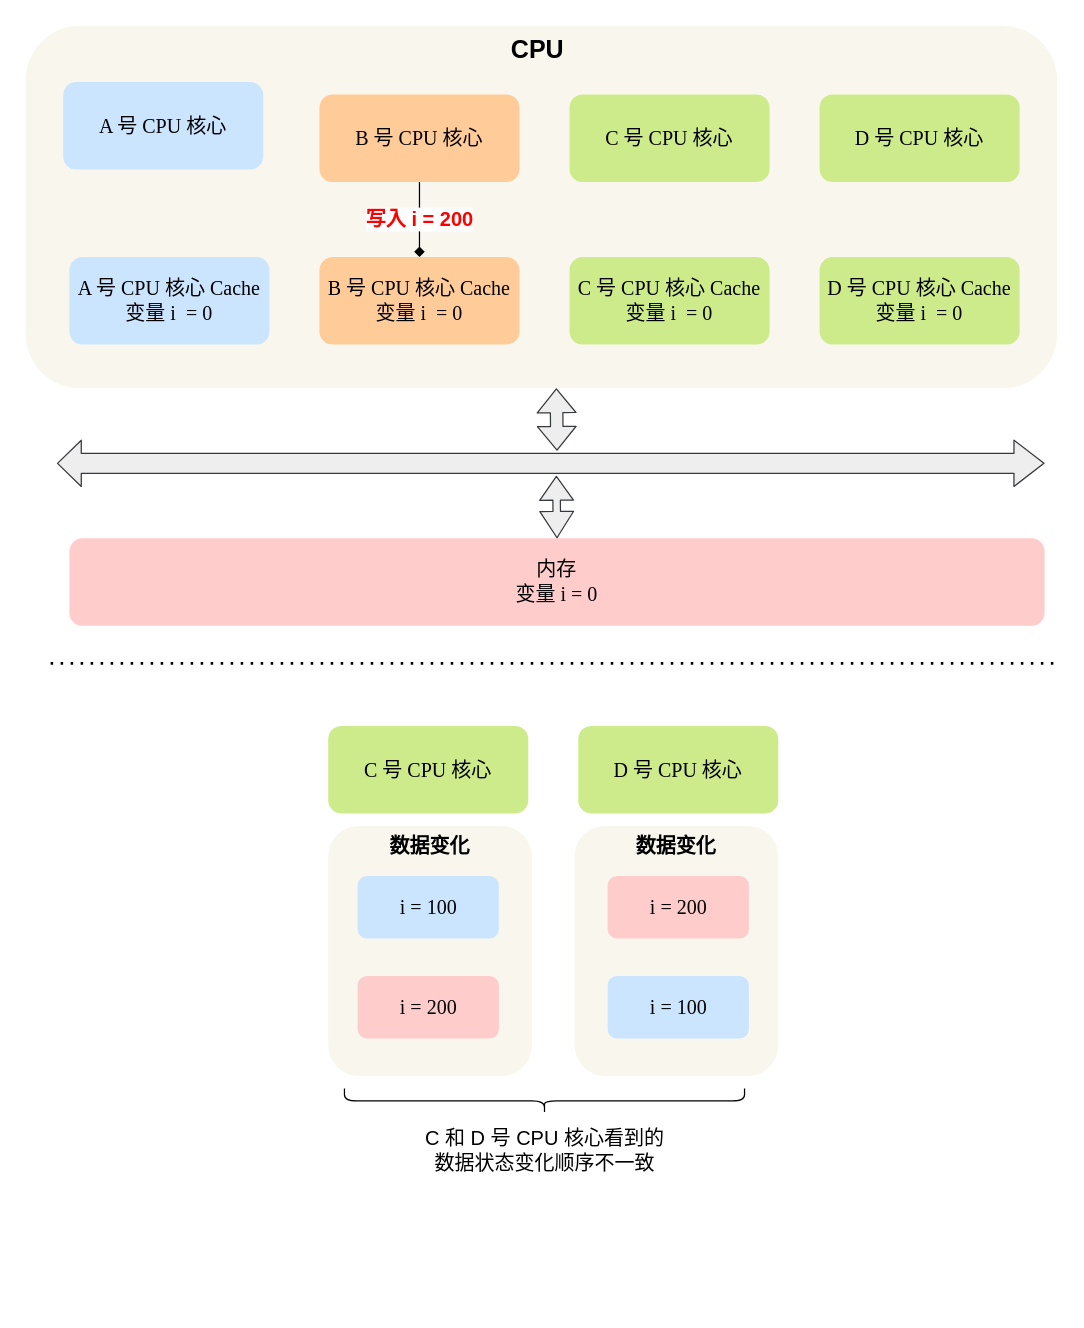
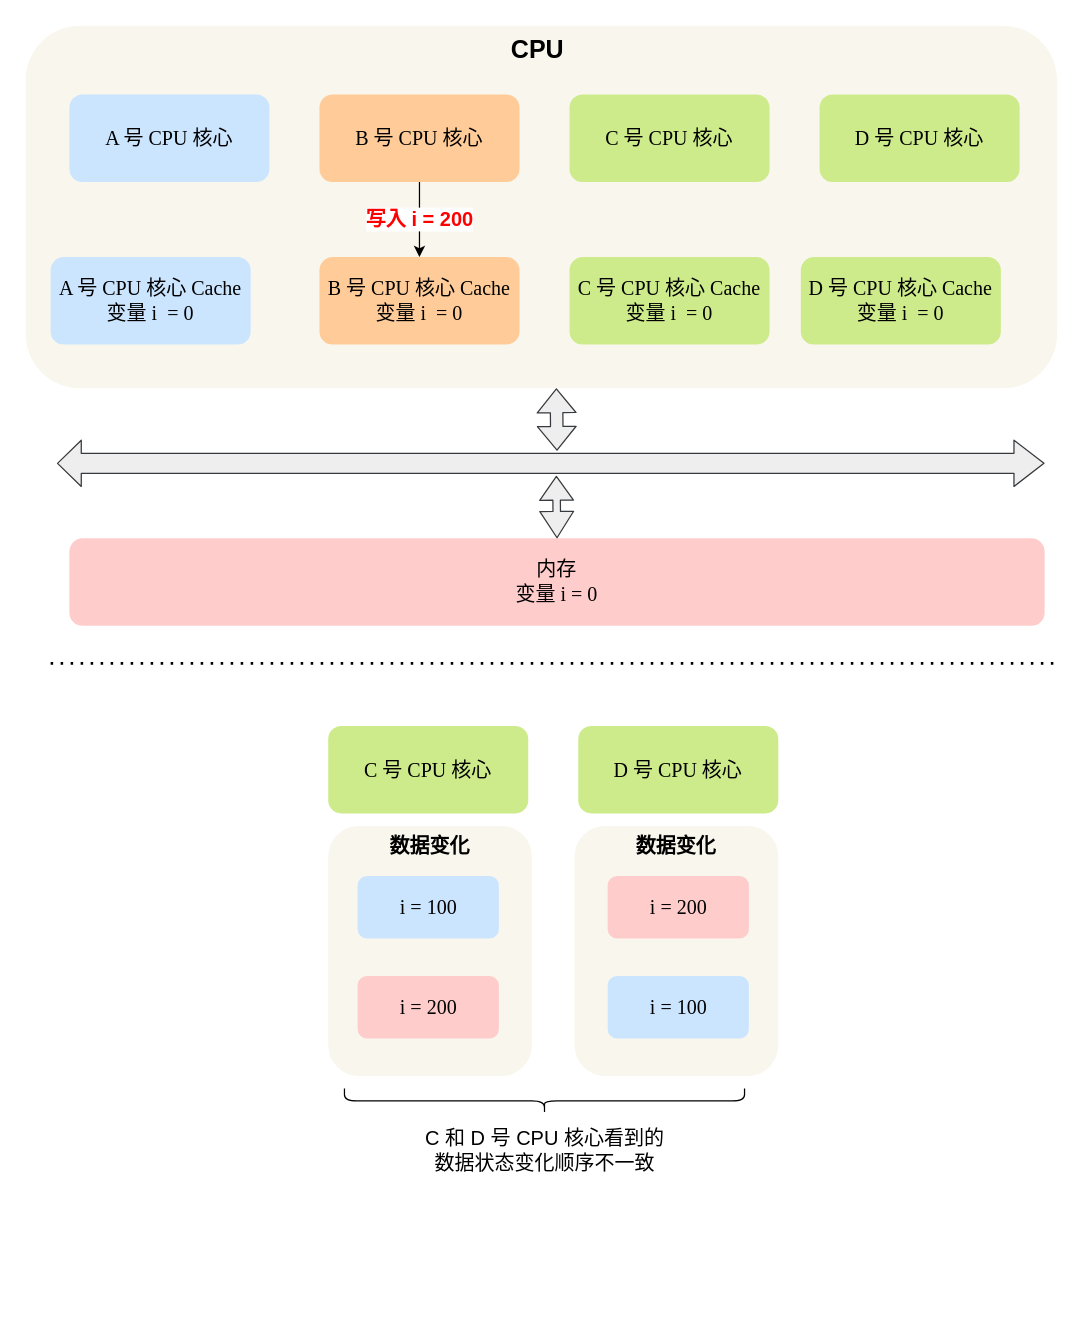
node "A 号 CPU 核心": moved (163, 126) -> (169, 138)
edge "B 号 CPU 核心" -> "B 号 CPU 核心 Cache 变量 i = 0": arrowhead diamond -> classic
node "A 号 CPU 核心 Cache 变量 i = 0": moved (169, 301) -> (151, 301)
node "D 号 CPU 核心 Cache 变量 i = 0": moved (919, 301) -> (901, 301)
